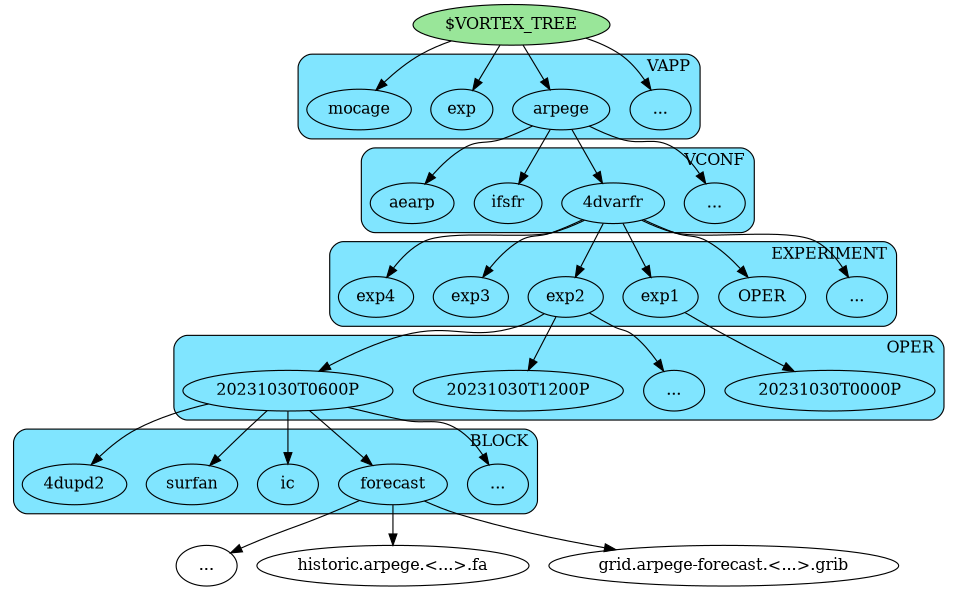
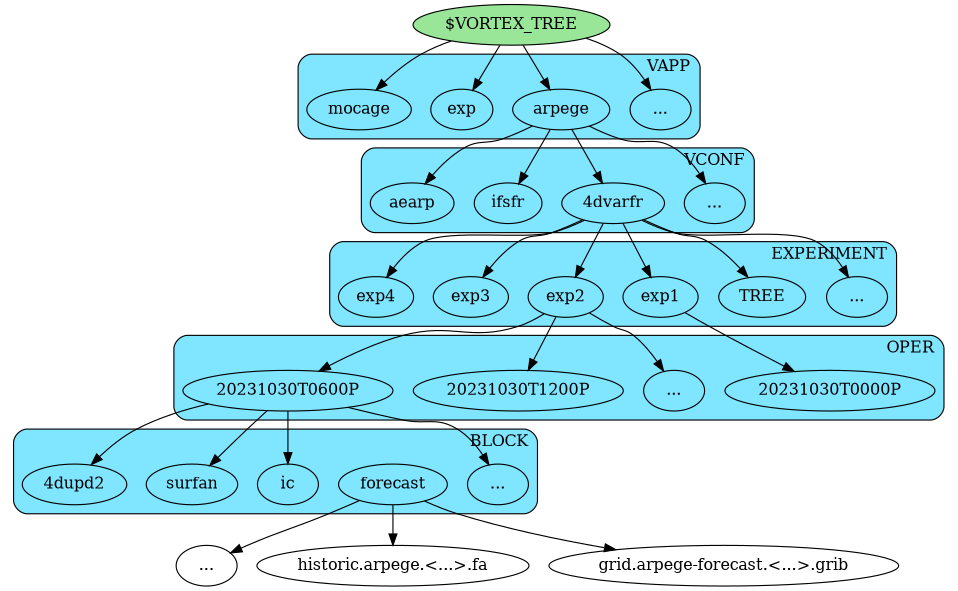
node "OPER": label "OPER" -> "TREE"
edge "20231030T0600P" -> "forecast": removed
